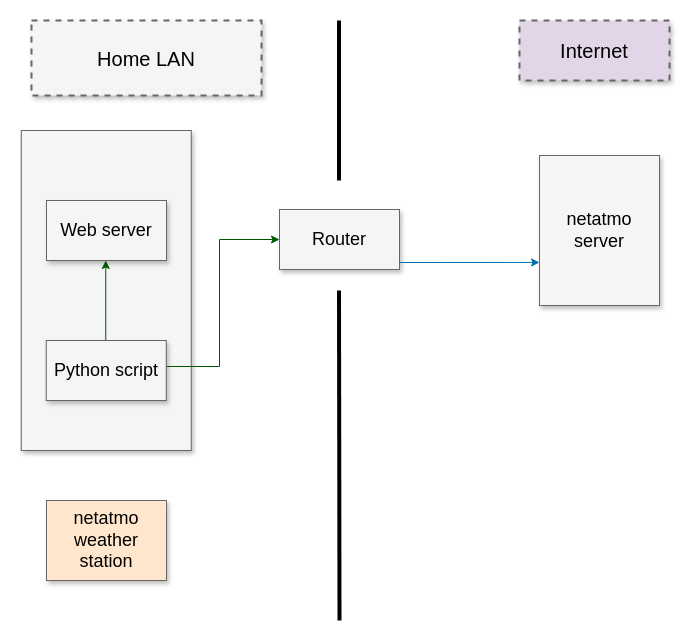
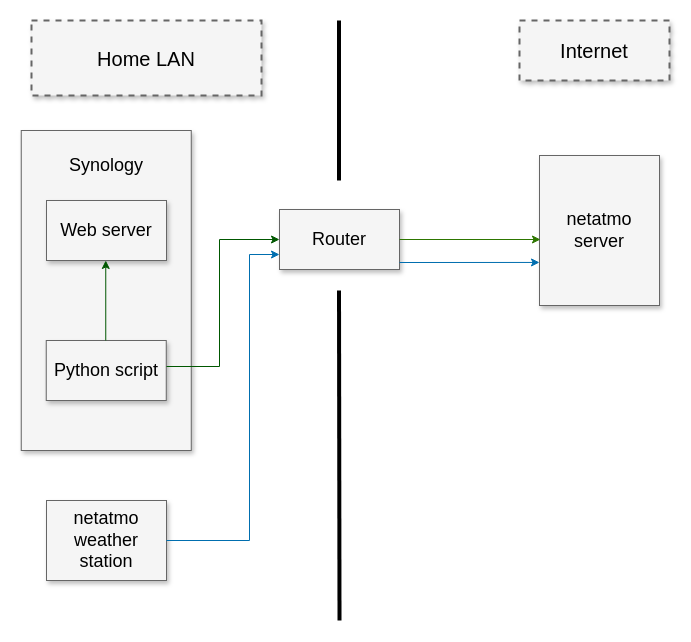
node "Internet": fillcolor #e1d5e7 -> #f5f5f5
node "Synology": added
edge "Router" -> "netatmo server": added
edge "netatmo weather station" -> "Router": added
node "netatmo weather station": fillcolor #ffe6cc -> #f5f5f5
